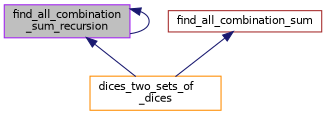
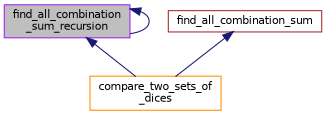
node "dices_two_sets_of _dices": label "dices_two_sets_of _dices" -> "compare_two_sets_of _dices"
